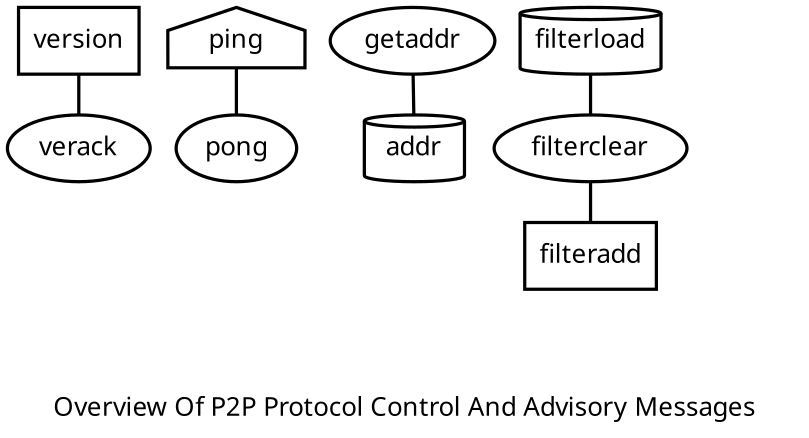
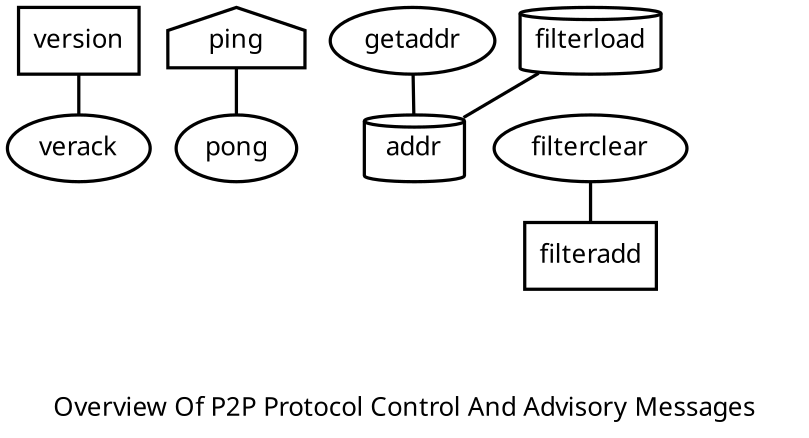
edge "filterload" -- "filterclear": now "filterload" -- "addr"
